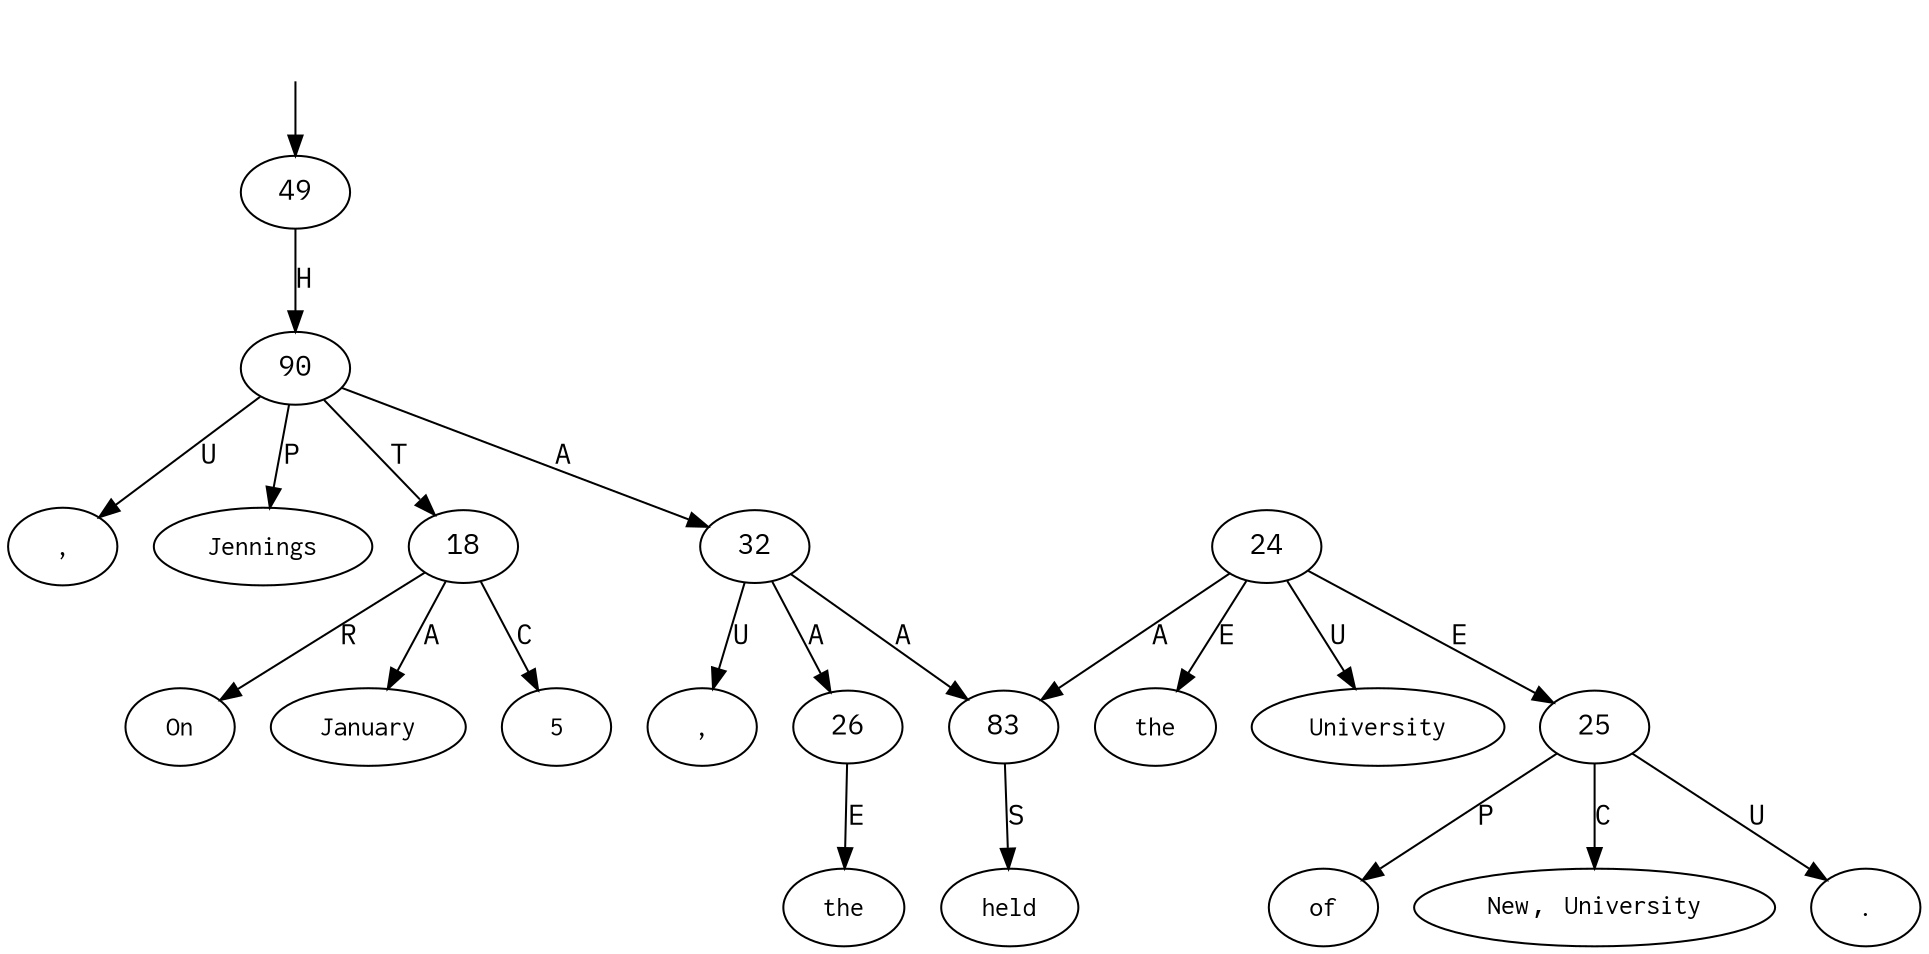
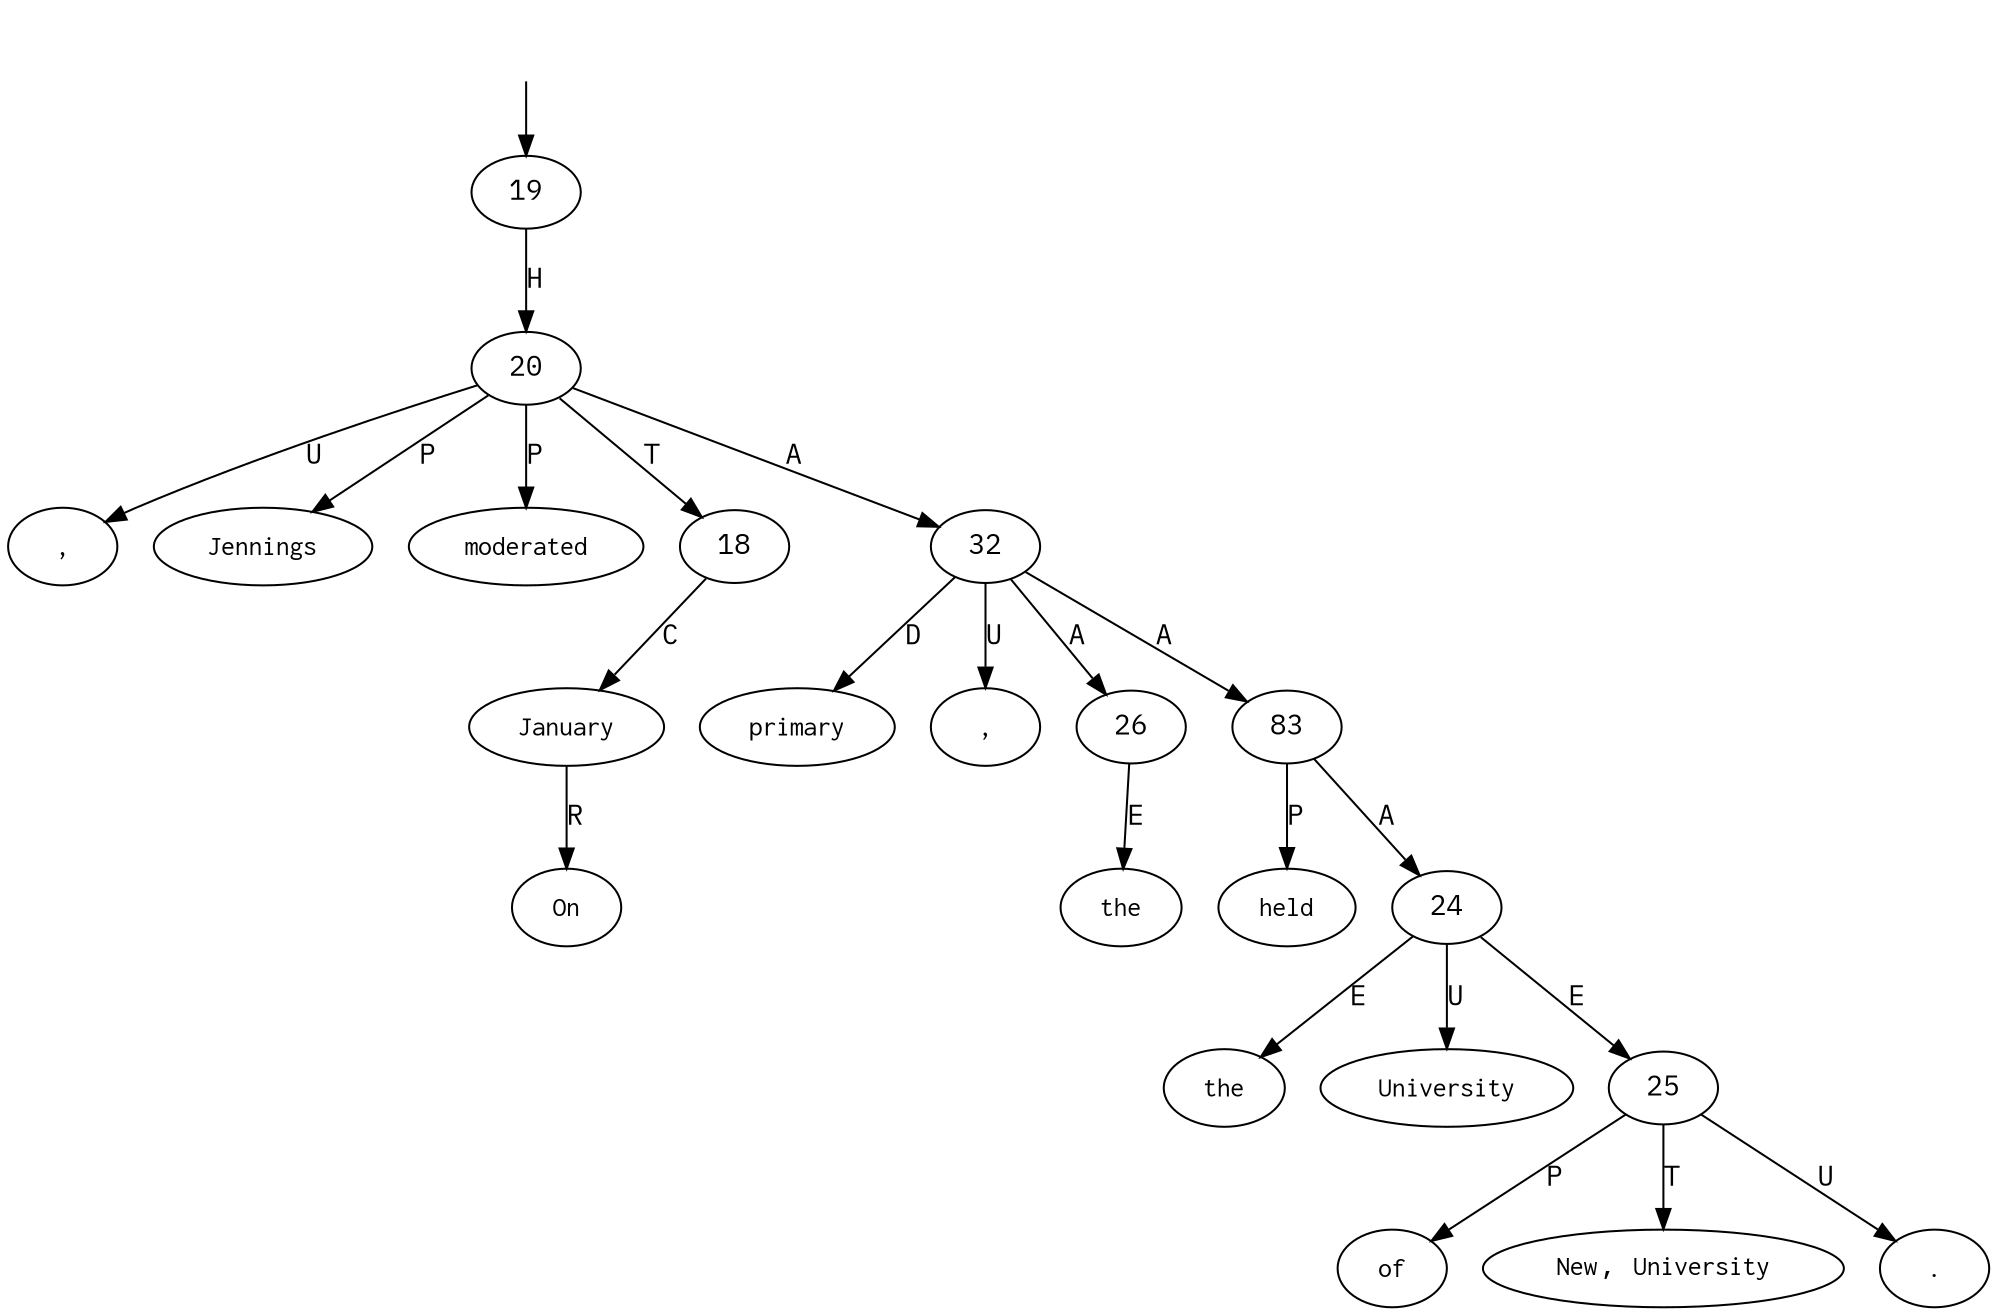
node "49": label "49" -> "19"
node "90": label "90" -> "20"
node "moderated": added
edge "18" -> "On": now "January" -> "On"
edge "24" -> "83": reversed
edge "18" -> "January": label "A" -> "C"
node "5": removed
node "primary": added
edge "83" -> "held": label "S" -> "P"
edge "25" -> "New": label "C" -> "T"
